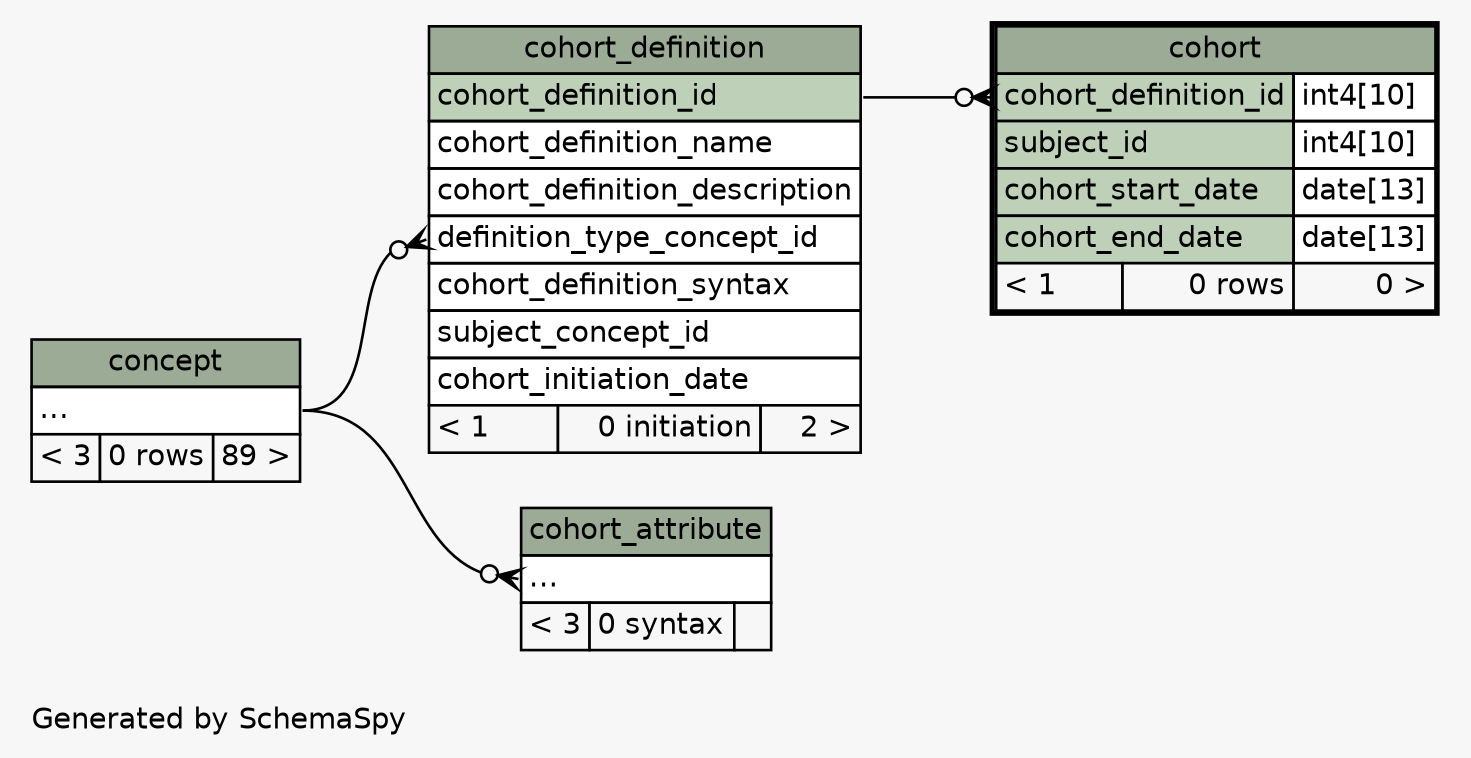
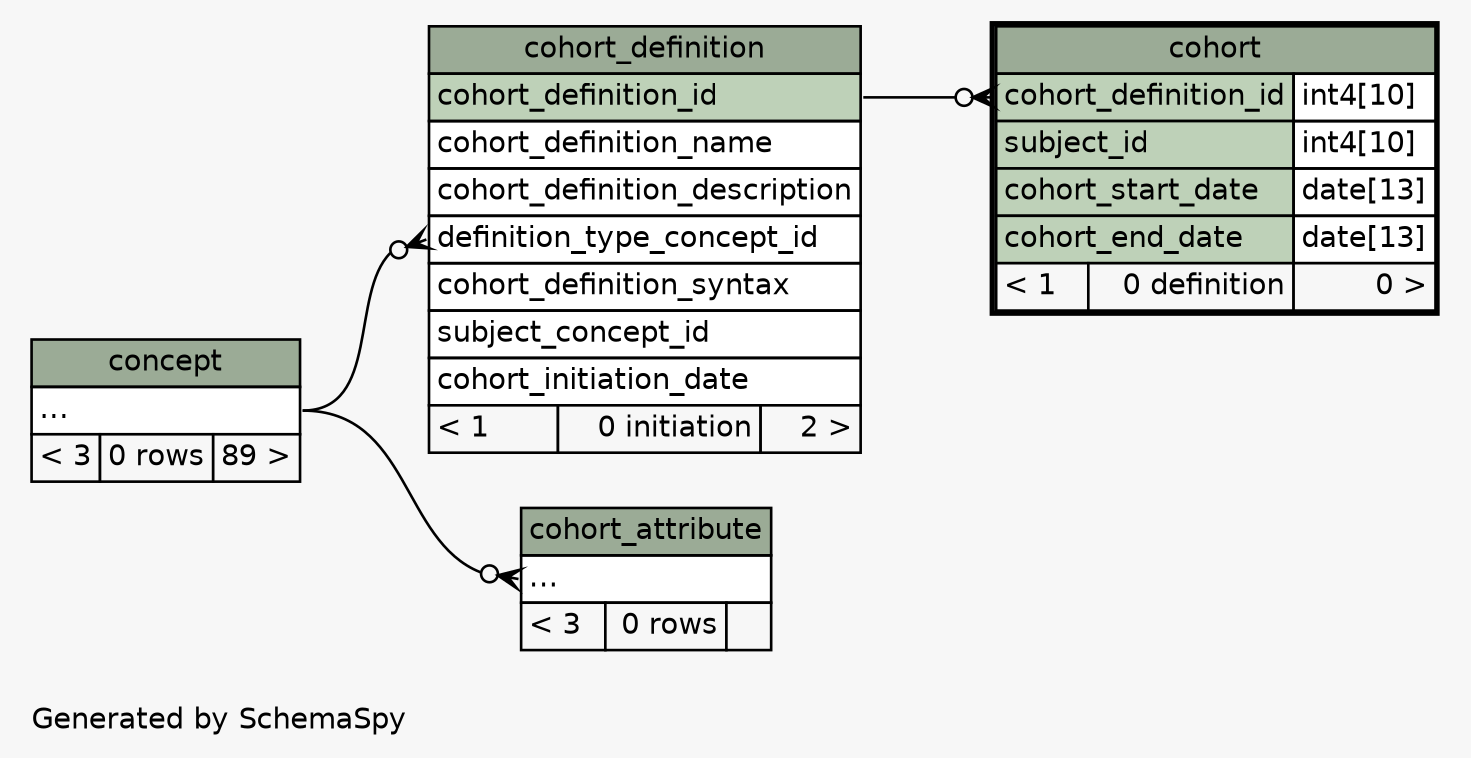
node "cohort": text "0 rows" -> "0 definition"
node "cohort_attribute": text "0 syntax" -> "0 rows"
